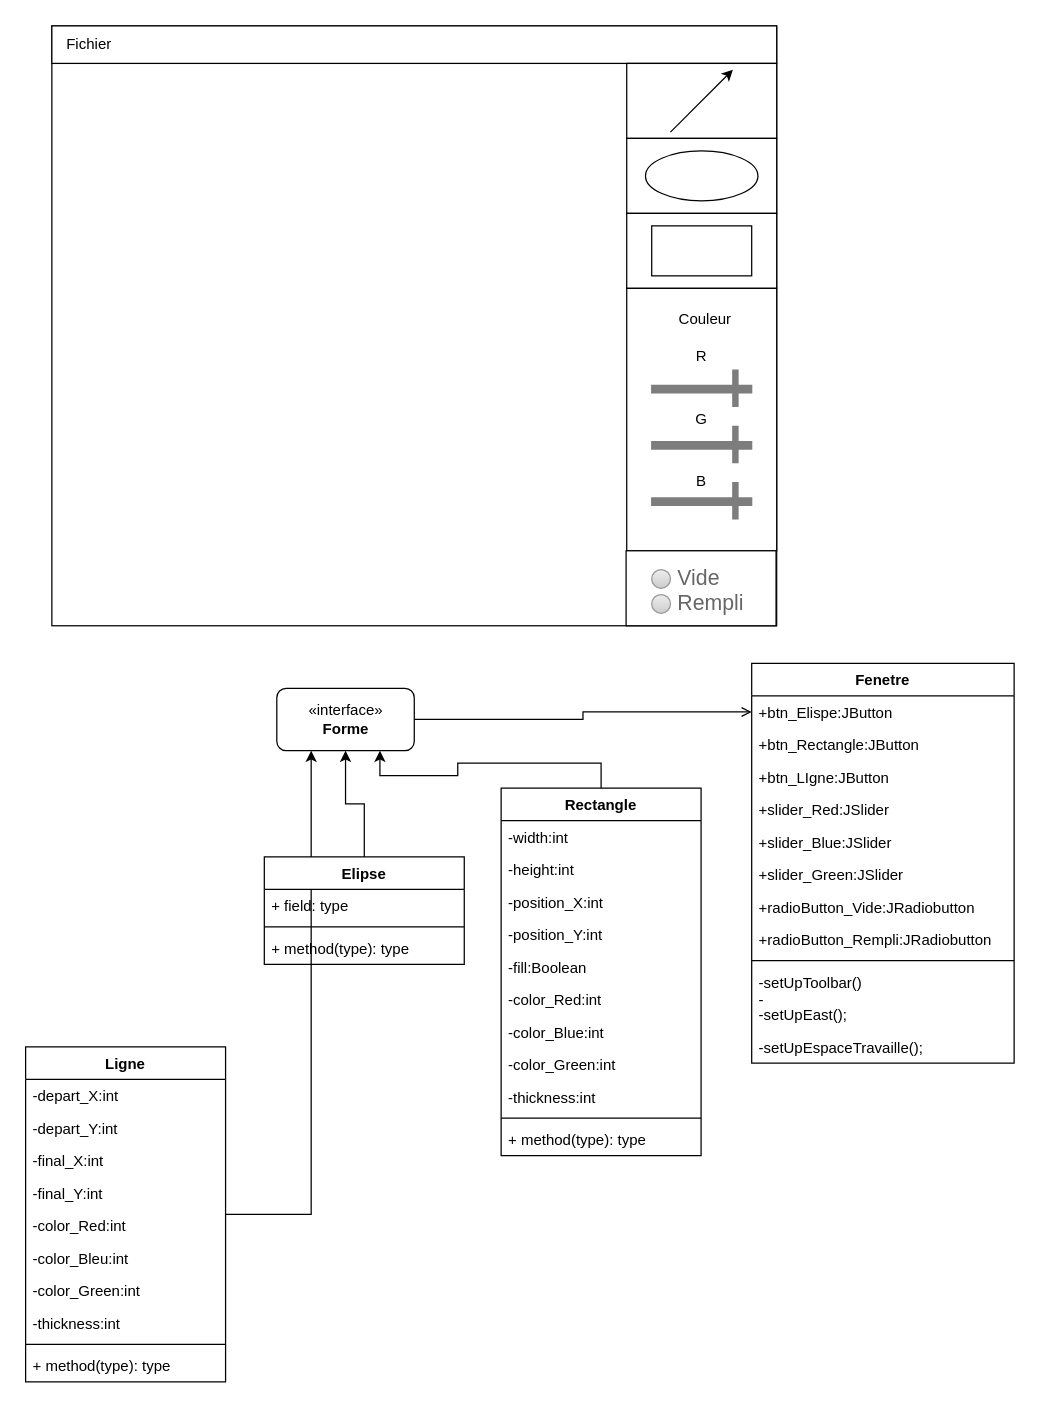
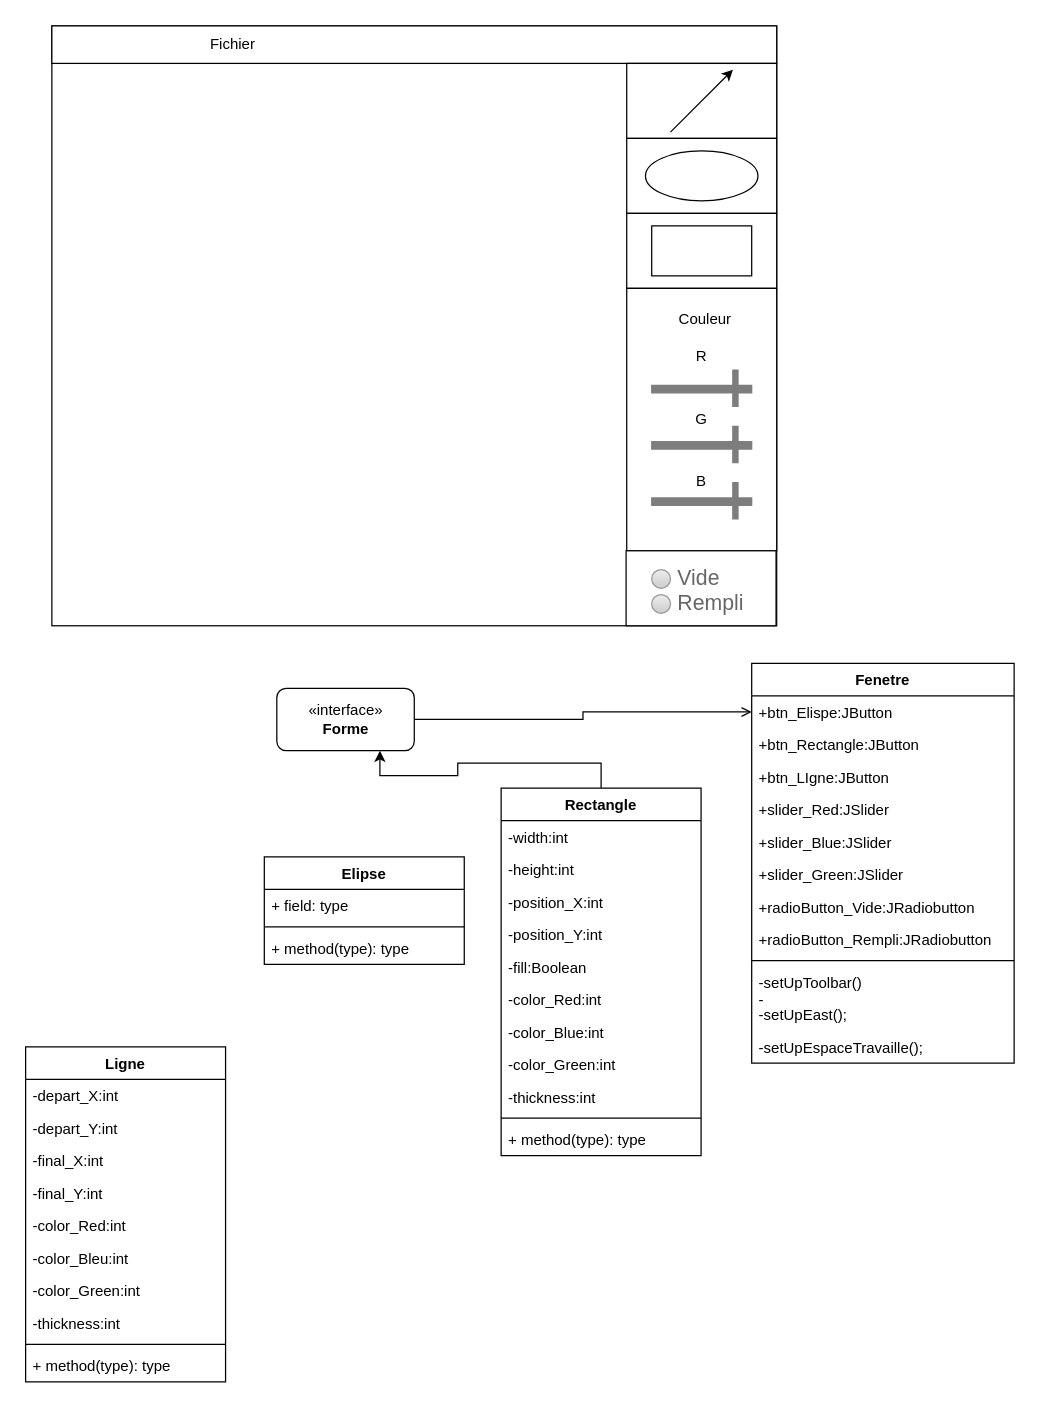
node "Fichier": moved (89, 44) -> (233, 44)
edge "Elipse" -> "«interface» Forme": removed
edge "Ligne" -> "«interface» Forme": removed
